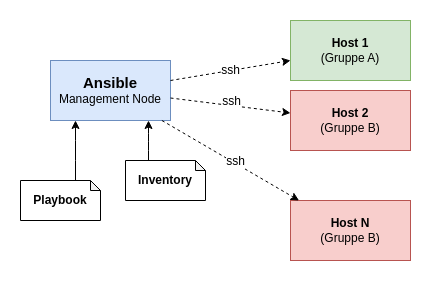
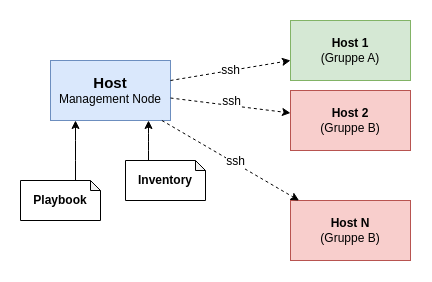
node "Ansible Management Node": label "Ansible Management Node" -> "Host Management Node"
